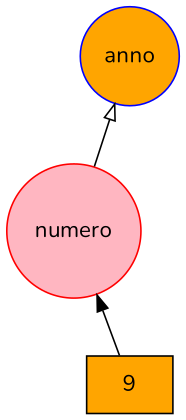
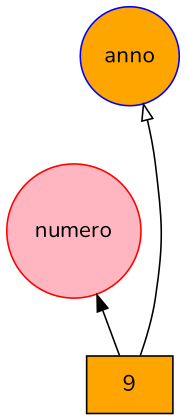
edge "numero" -> "anno": now "9" -> "anno"
